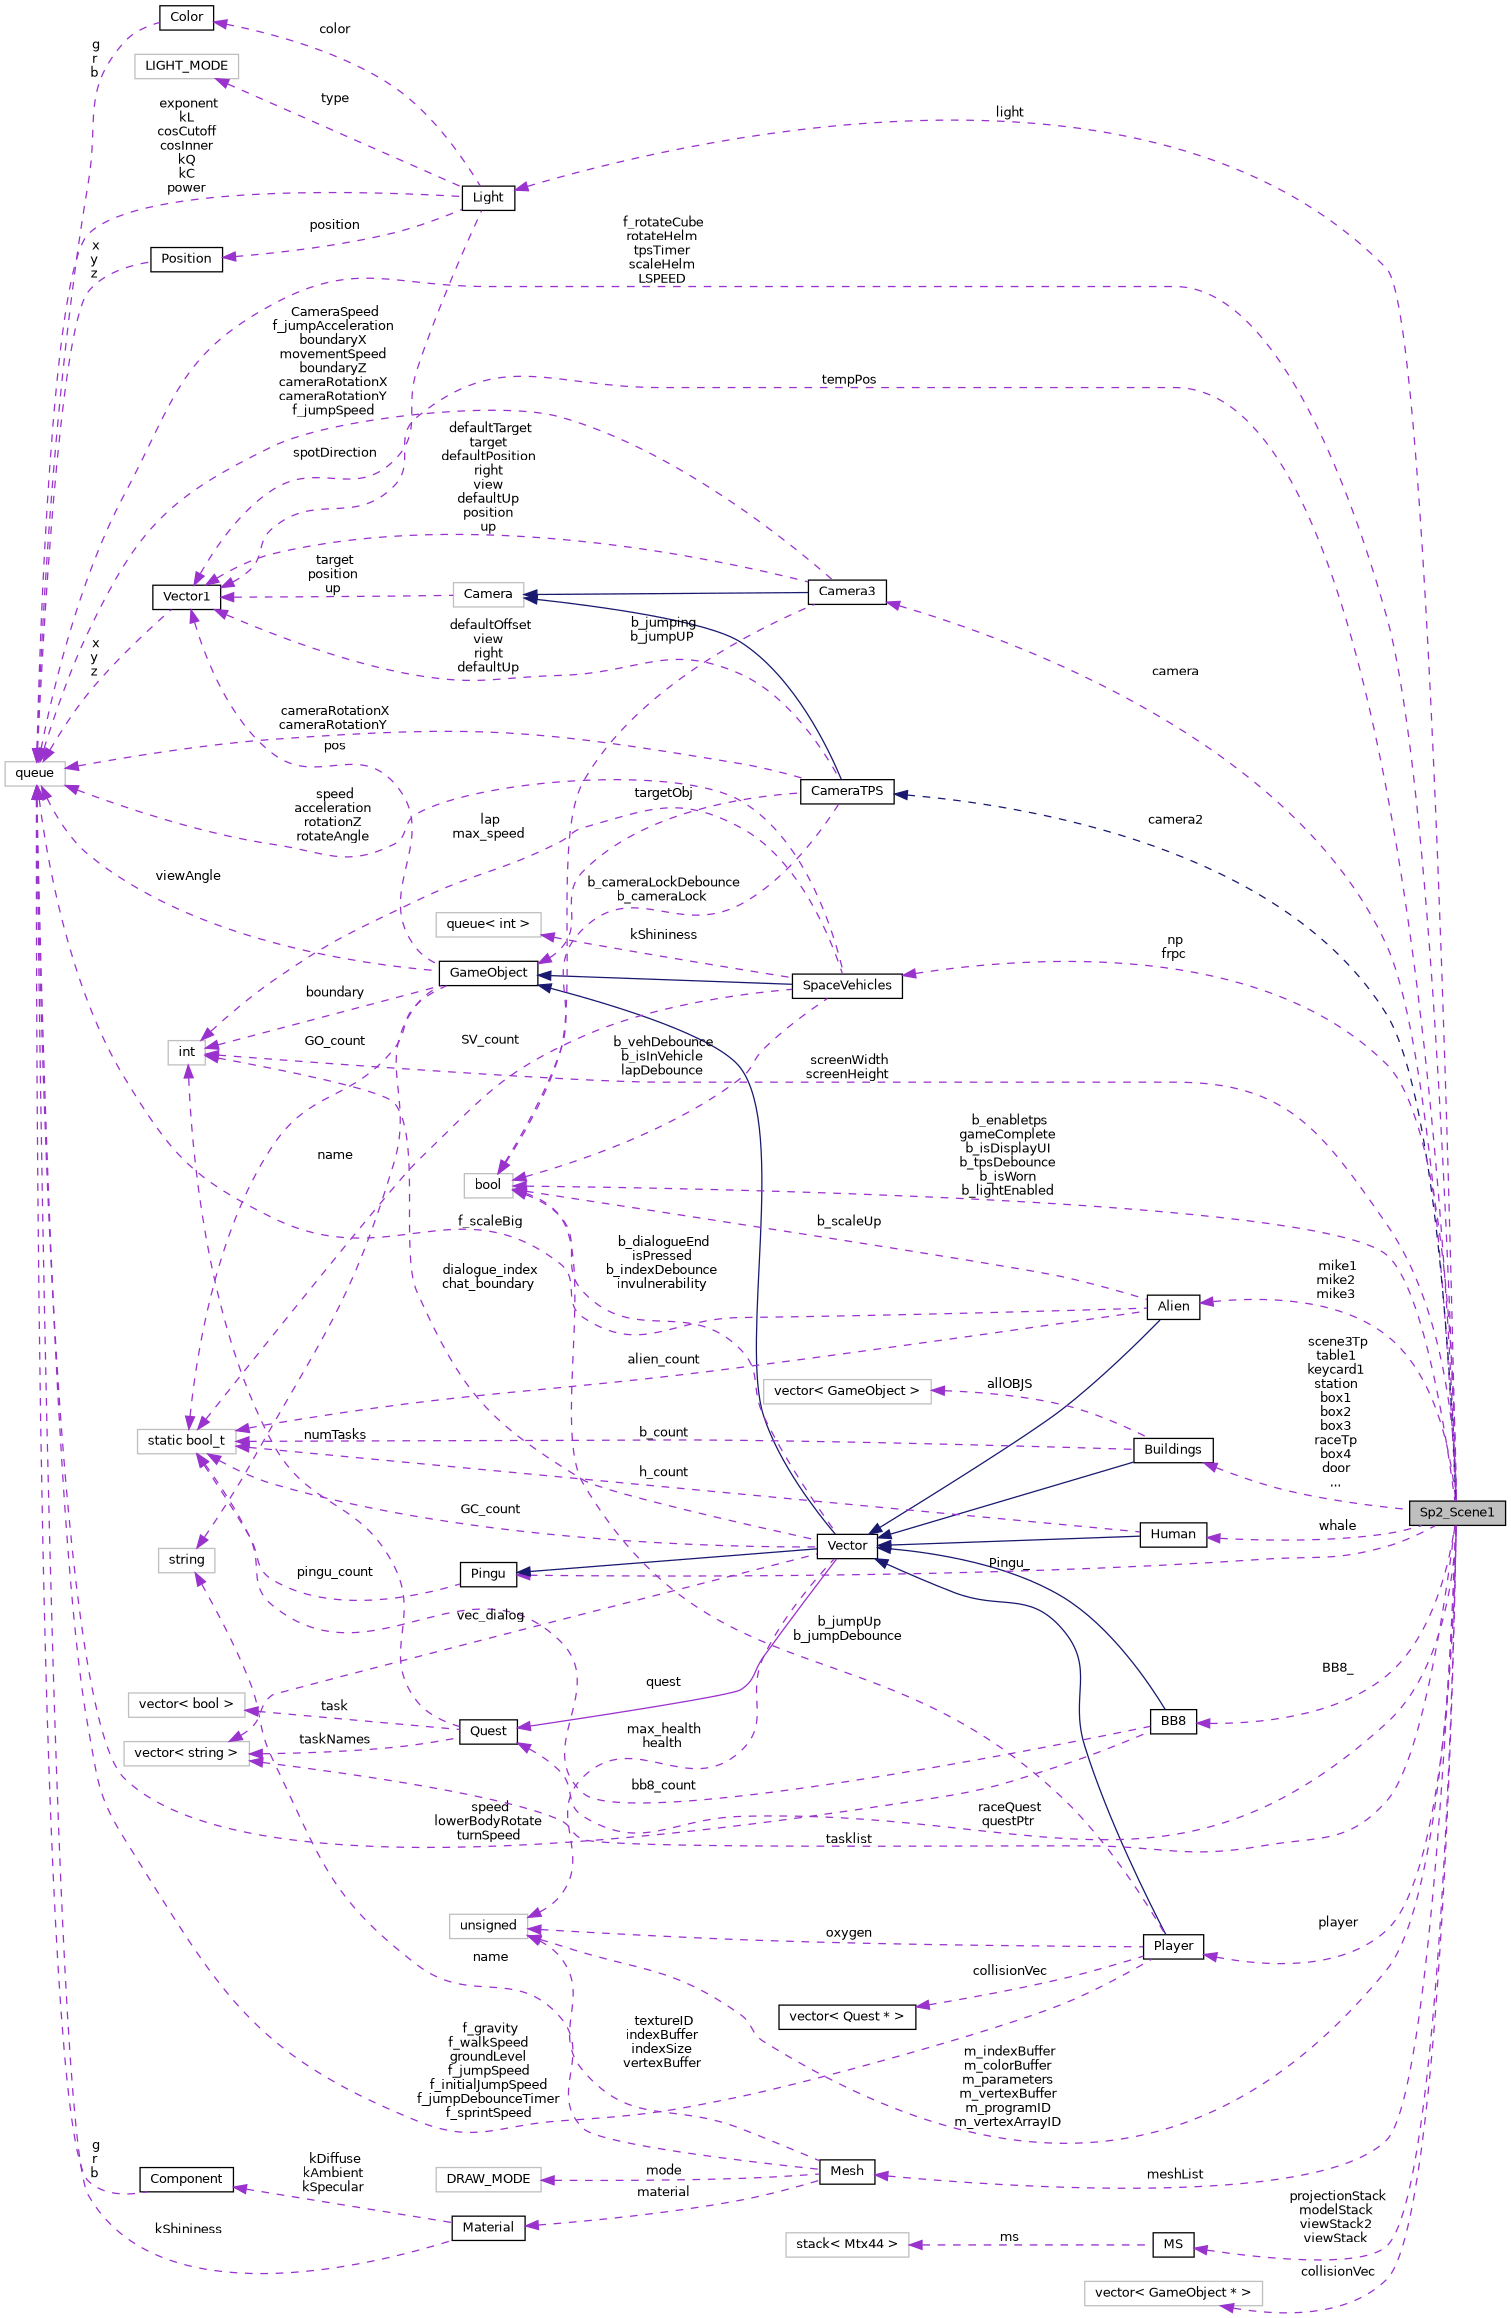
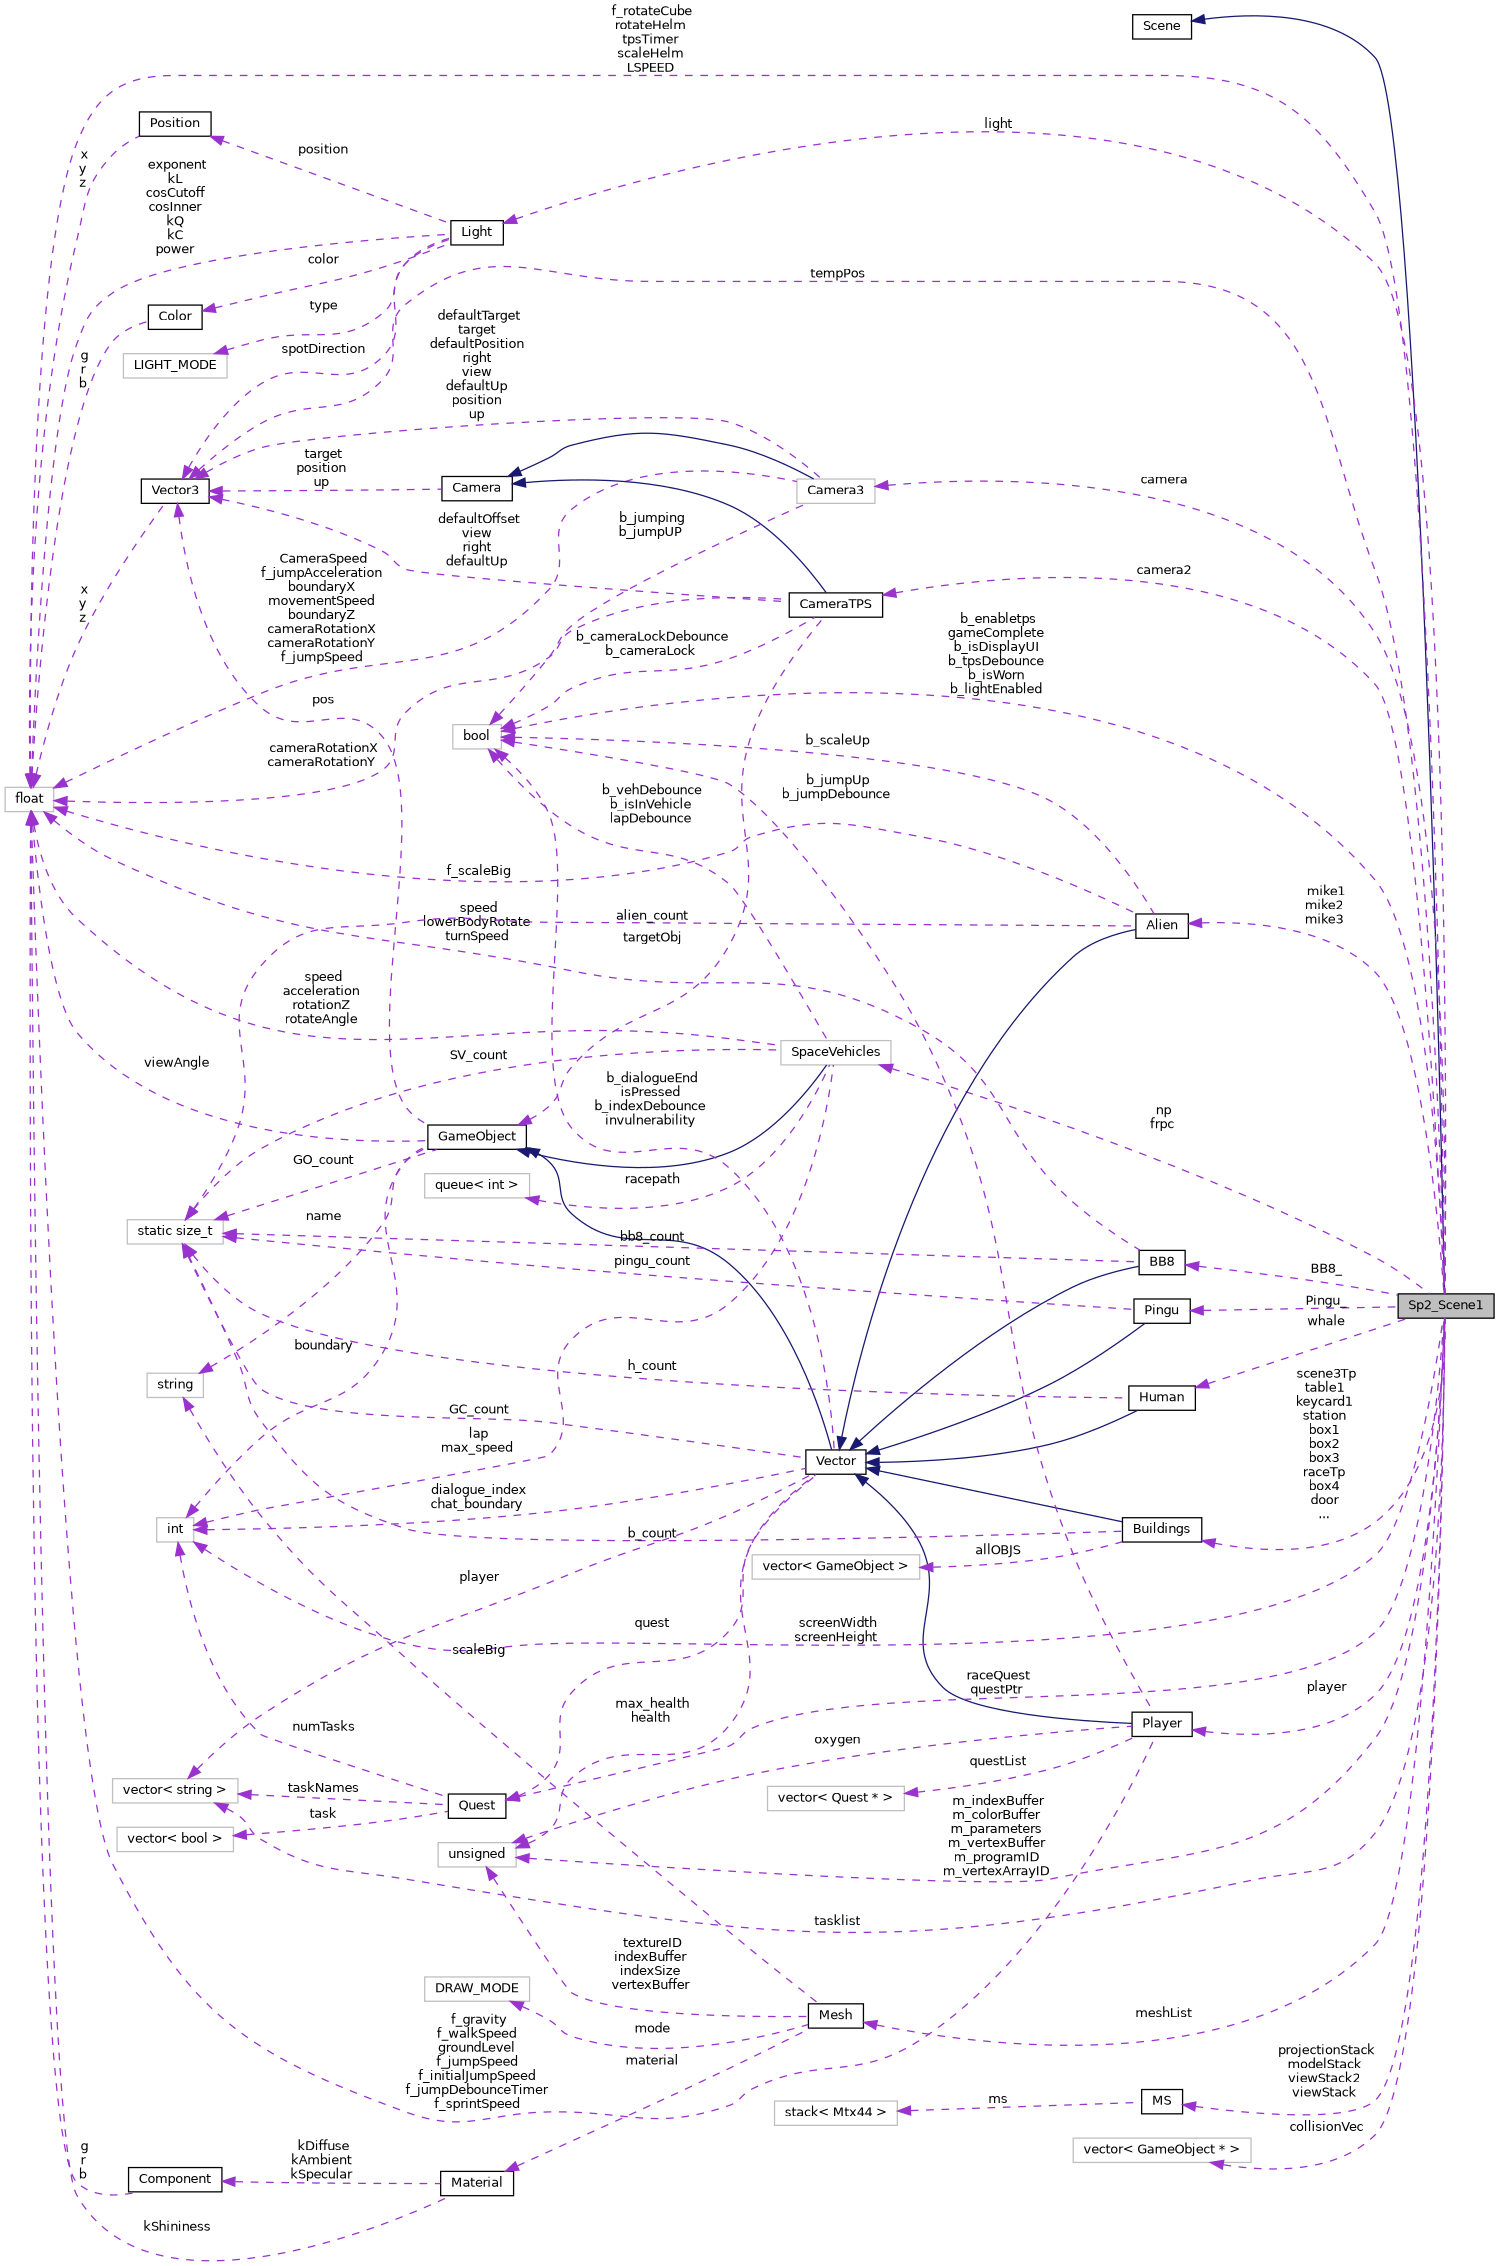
node "Scene": added
node "Camera3": color black -> grey75
node "Camera": color grey75 -> black
node "Vector1": label "Vector1" -> "Vector3"
node "queue": label "queue" -> "float"
edge "SpaceVehicles" -> "queue< int >": label " kShininess" -> " racepath"
node "SpaceVehicles": color black -> grey75
edge "Sp2_Scene1" -> "CameraTPS": color midnightblue -> darkorchid3
node "static bool_t": label "static bool_t" -> "static size_t"
edge "Vector" -> "Pingu": reversed
edge "Vector" -> "vector< string >": label " vec_dialog" -> " player"
edge "Vector" -> "Quest": style solid -> dashed
edge "Mesh" -> "string": label " name" -> " scaleBig"
edge "Player" -> "vector< Quest * >": label " collisionVec" -> " questList"
node "vector< Quest * >": color black -> grey75
